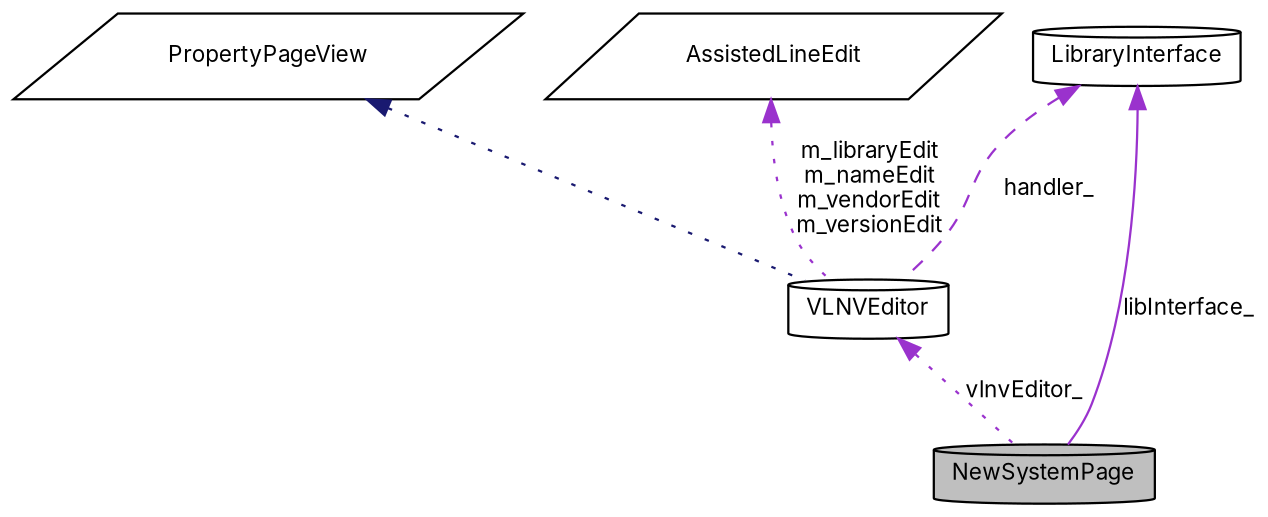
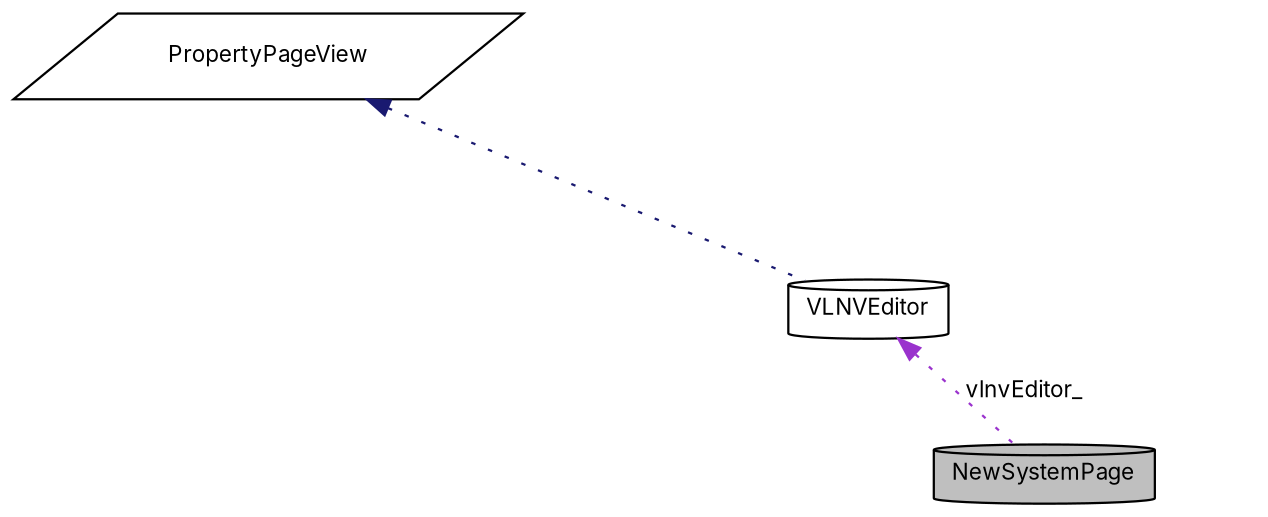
node "AssistedLineEdit": removed
node "LibraryInterface": removed
